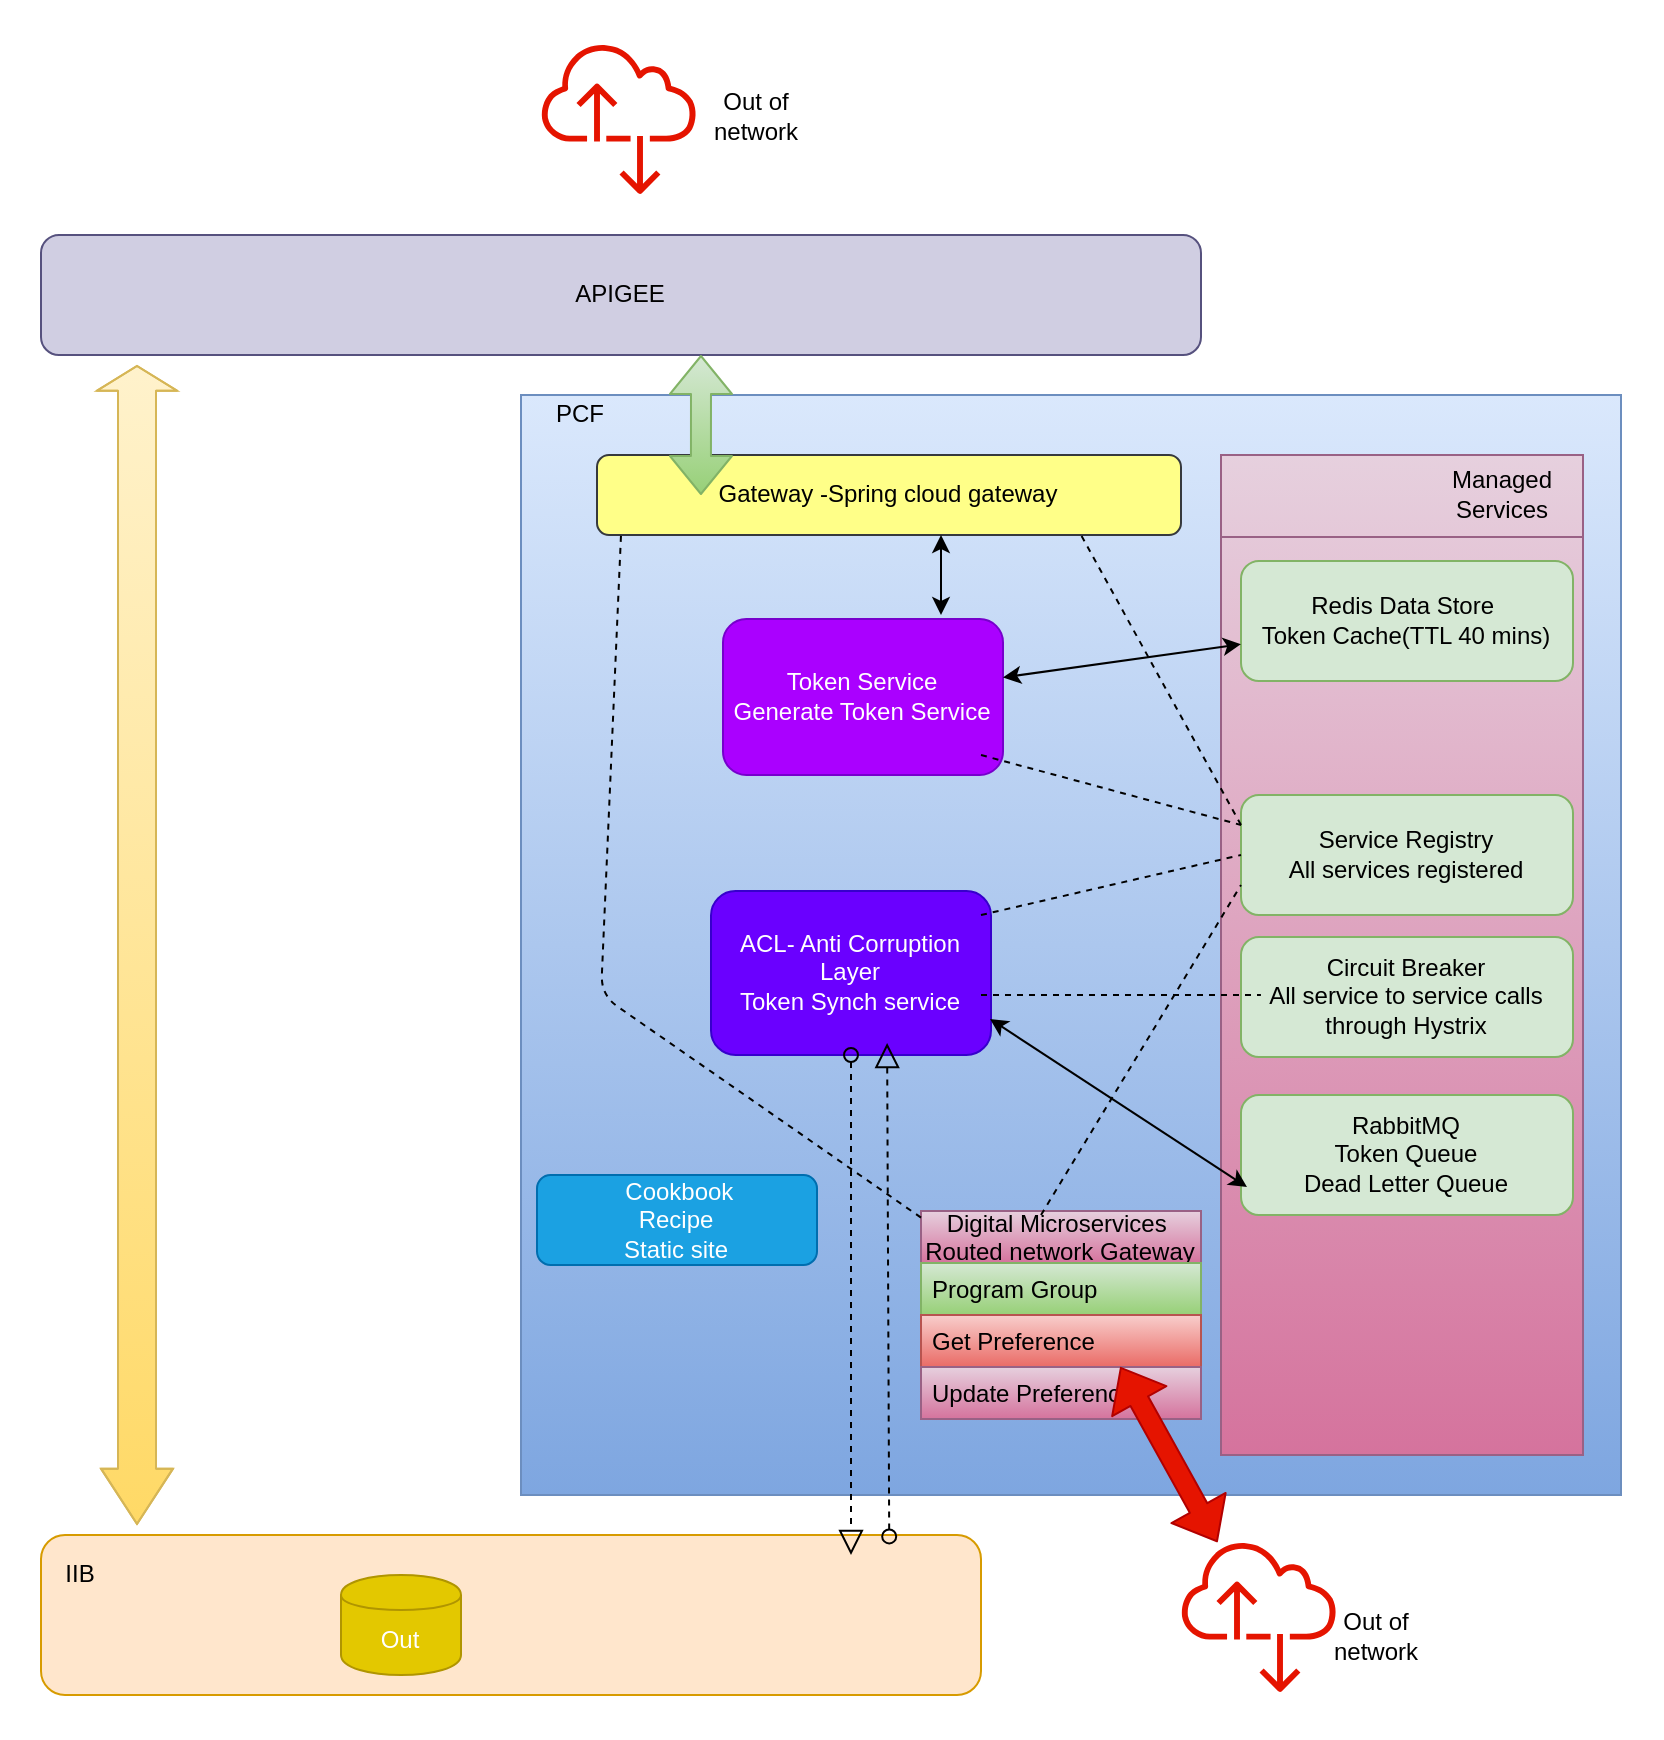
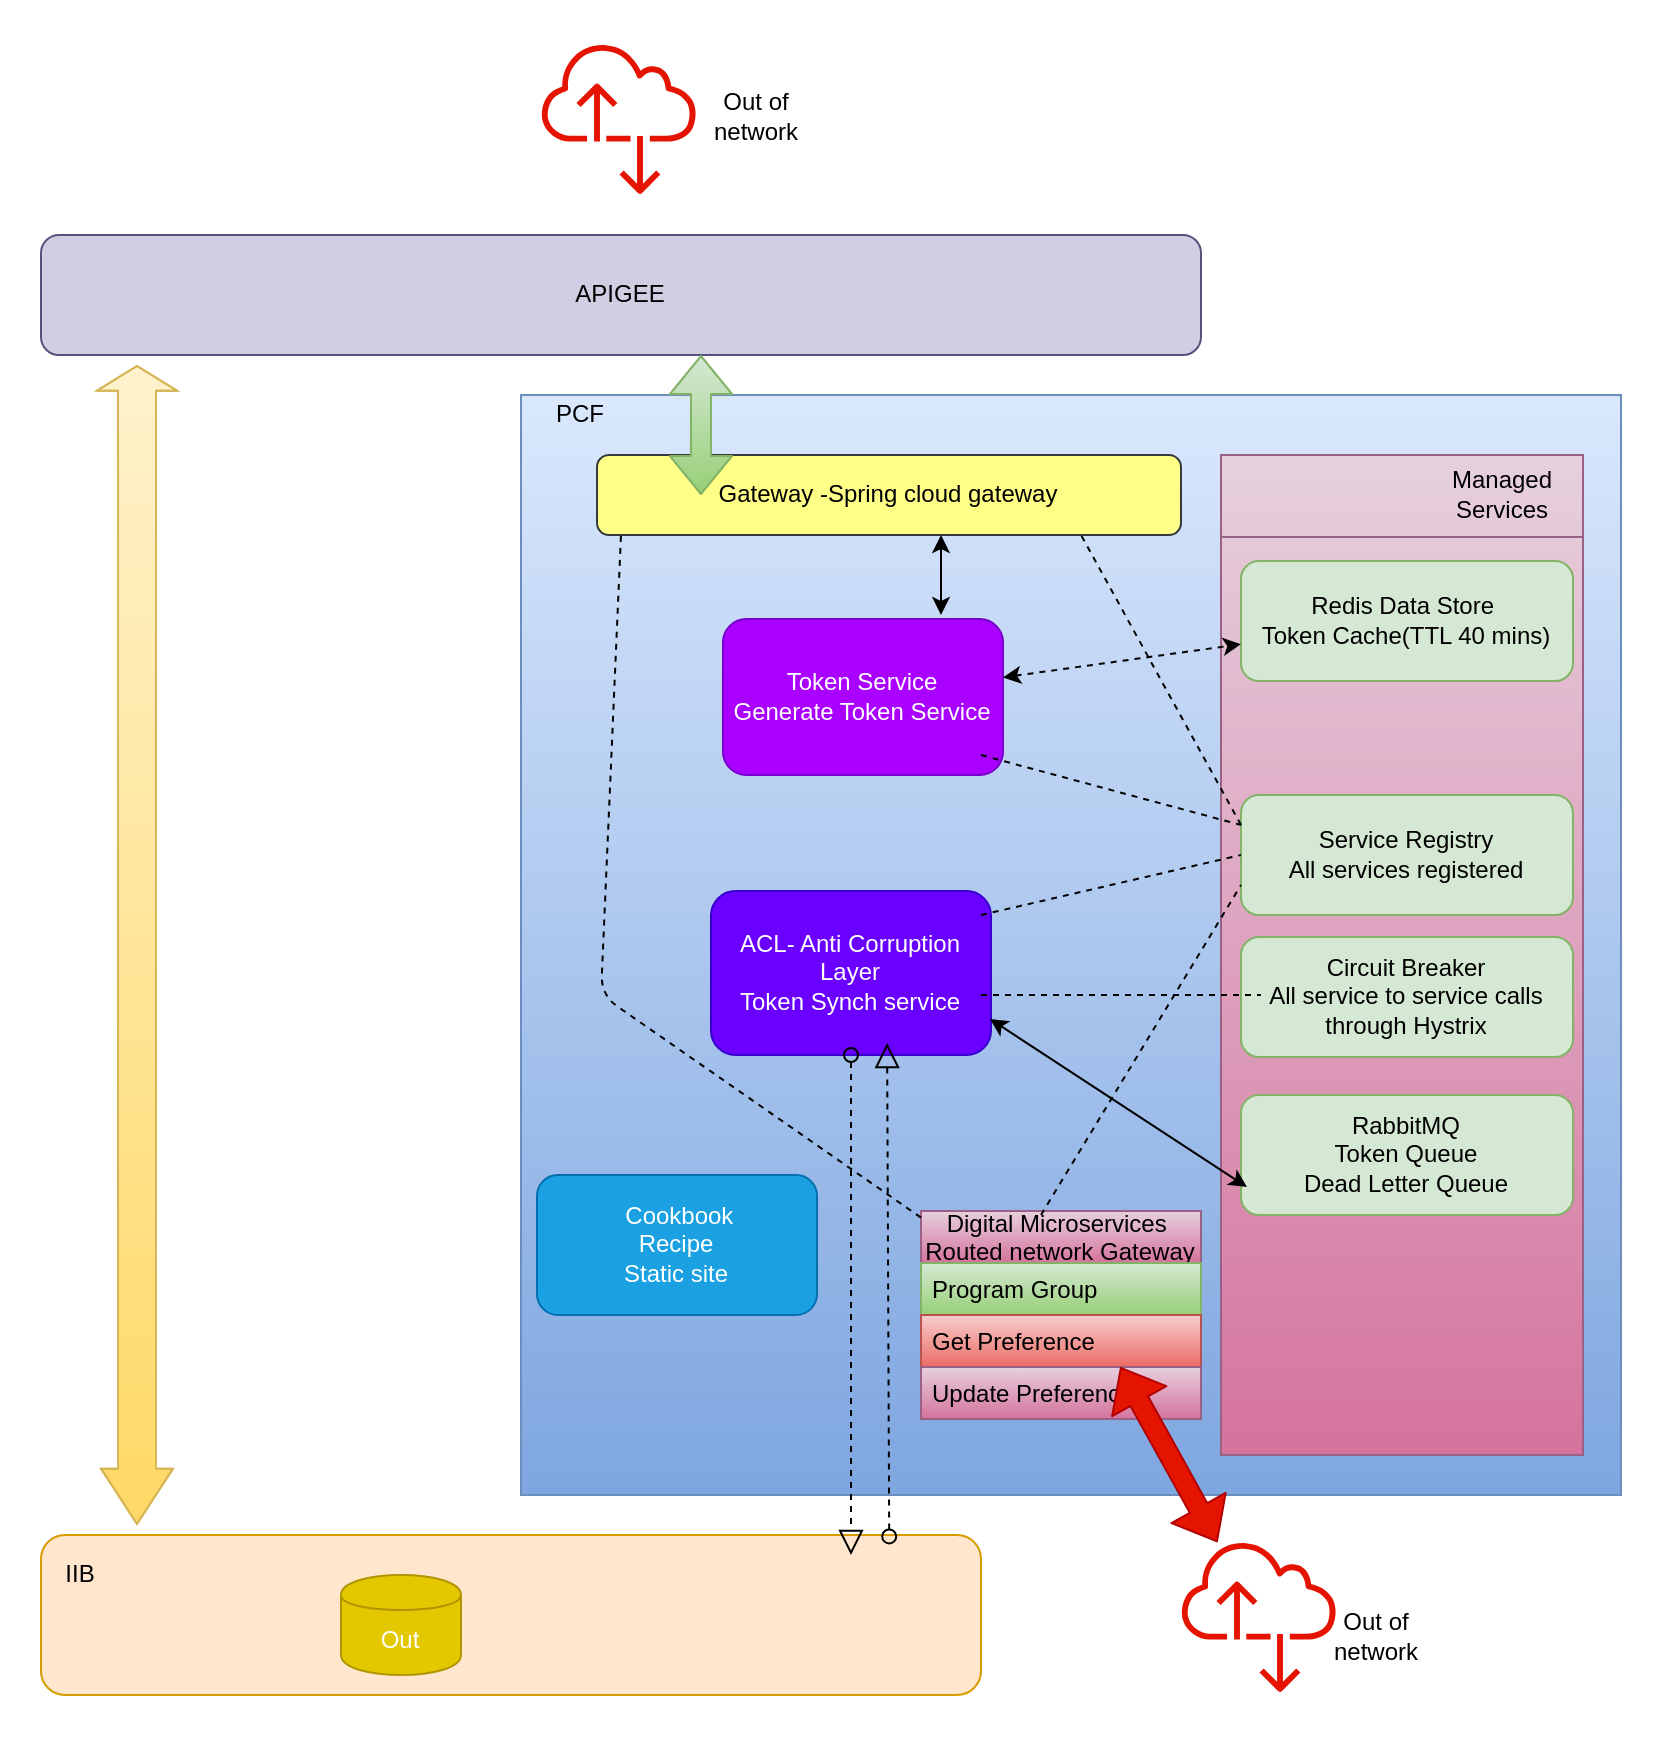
edge "Redis Data Store Token Cache(TTL 40 mins)" -- "Token Service Generate Token Service": style solid -> dashed
node "Cookbook Recipe Static site": size 280x90 -> 280x140
